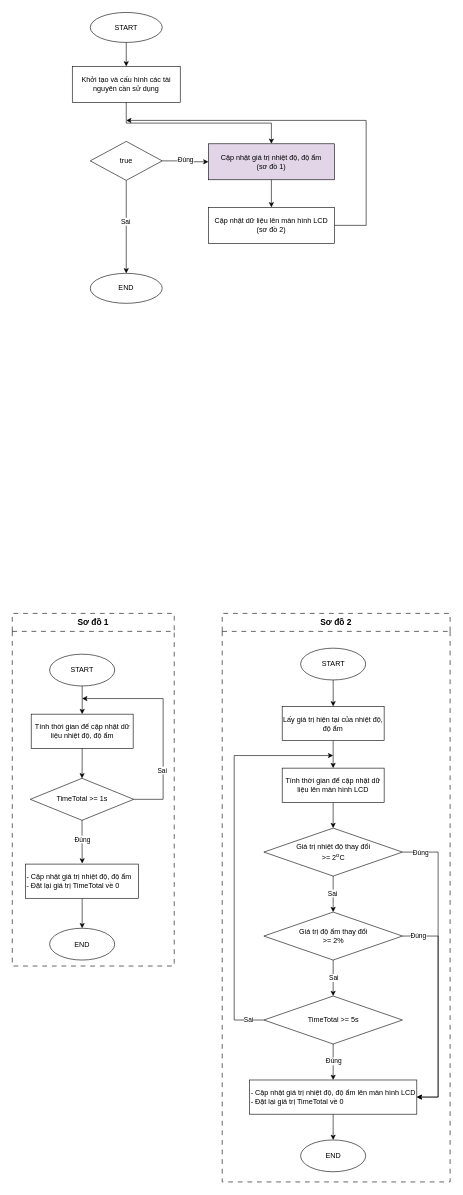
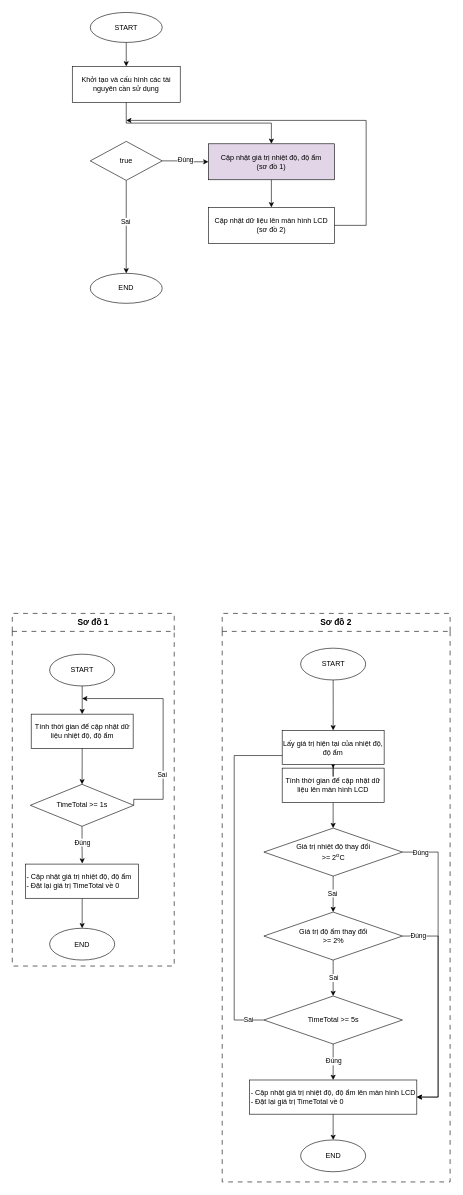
node "Lấy giá trị hiện tại của nhiệt độ, độ ẩm": moved (333, 724) -> (333, 748)
node "TimeTotal >= 1s": moved (82, 800) -> (82, 806)
